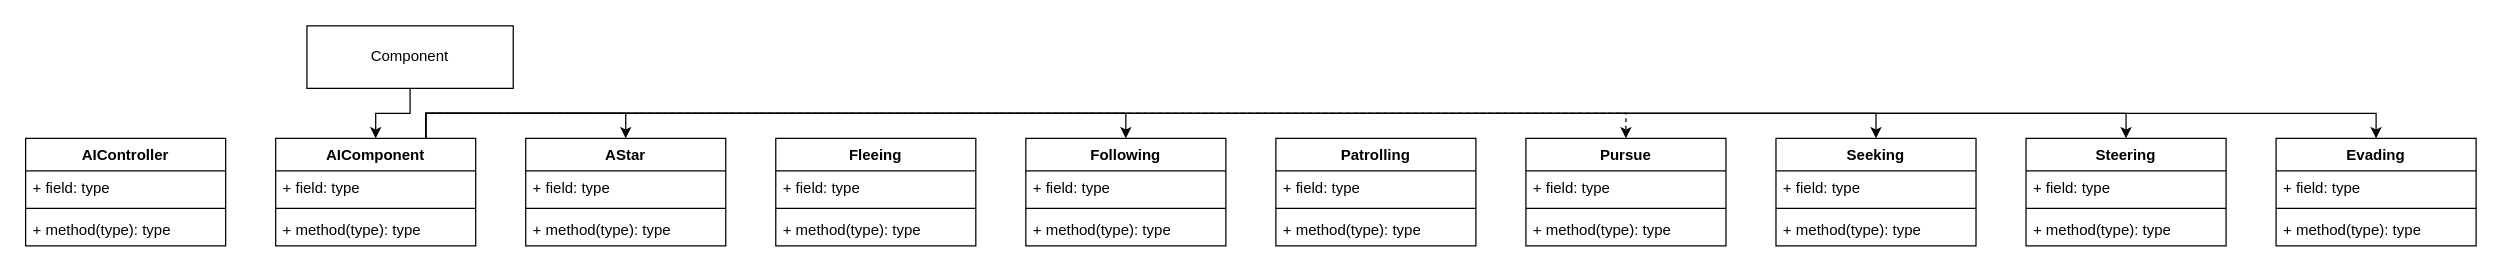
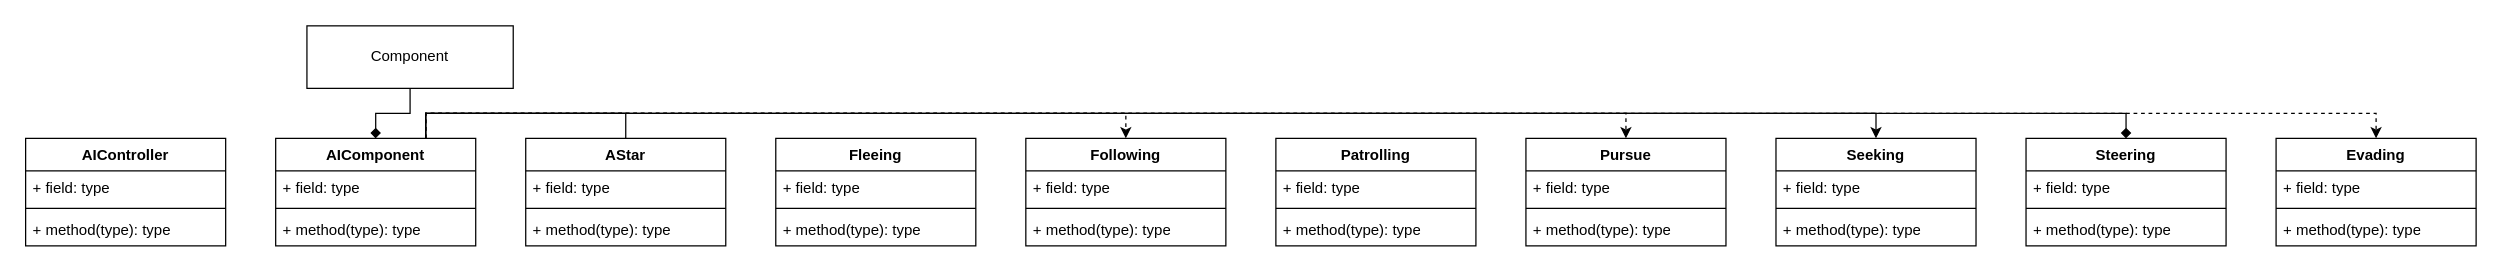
edge "AIComponent" -> "Evading": style solid -> dashed
edge "AIComponent" -> "Following": style solid -> dashed
edge "Component" -> "AIComponent": arrowhead classic -> diamond
edge "AIComponent" -> "AStar": arrowhead classic -> none
edge "AIComponent" -> "Steering": arrowhead classic -> diamond
